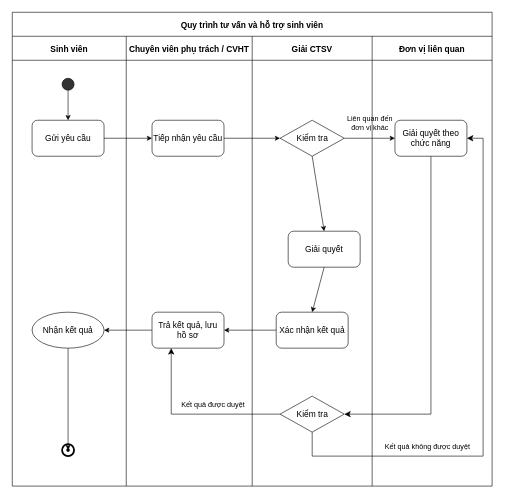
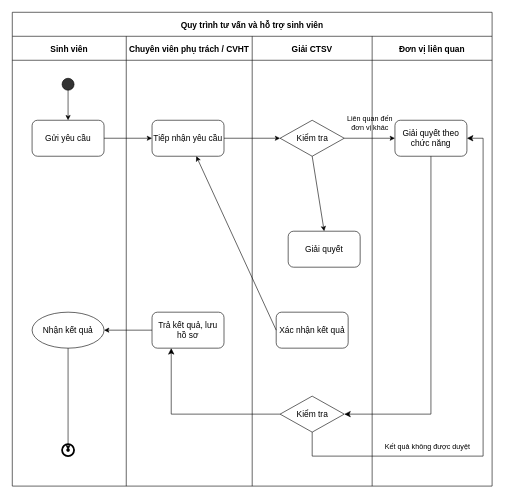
edge "Giải quyết" -> "Xác nhận kết quả": removed
edge "Xác nhận kết quả" -> "Trả kết quả, lưu hồ sơ": now "Xác nhận kết quả" -> "Tiếp nhận yêu cầu"
node "Kết quả được duyệt": removed
